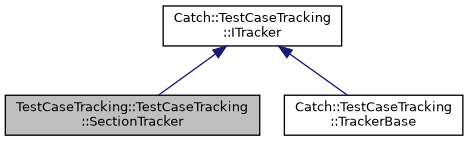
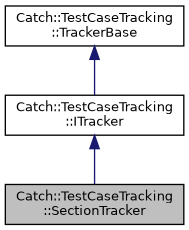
edge "Catch::TestCaseTracking ::TrackerBase" -> "Catch::TestCaseTracking ::ITracker": reversed
node "TestCaseTracking::TestCaseTracking ::SectionTracker": label "TestCaseTracking::TestCaseTracking ::SectionTracker" -> "Catch::TestCaseTracking ::SectionTracker"
